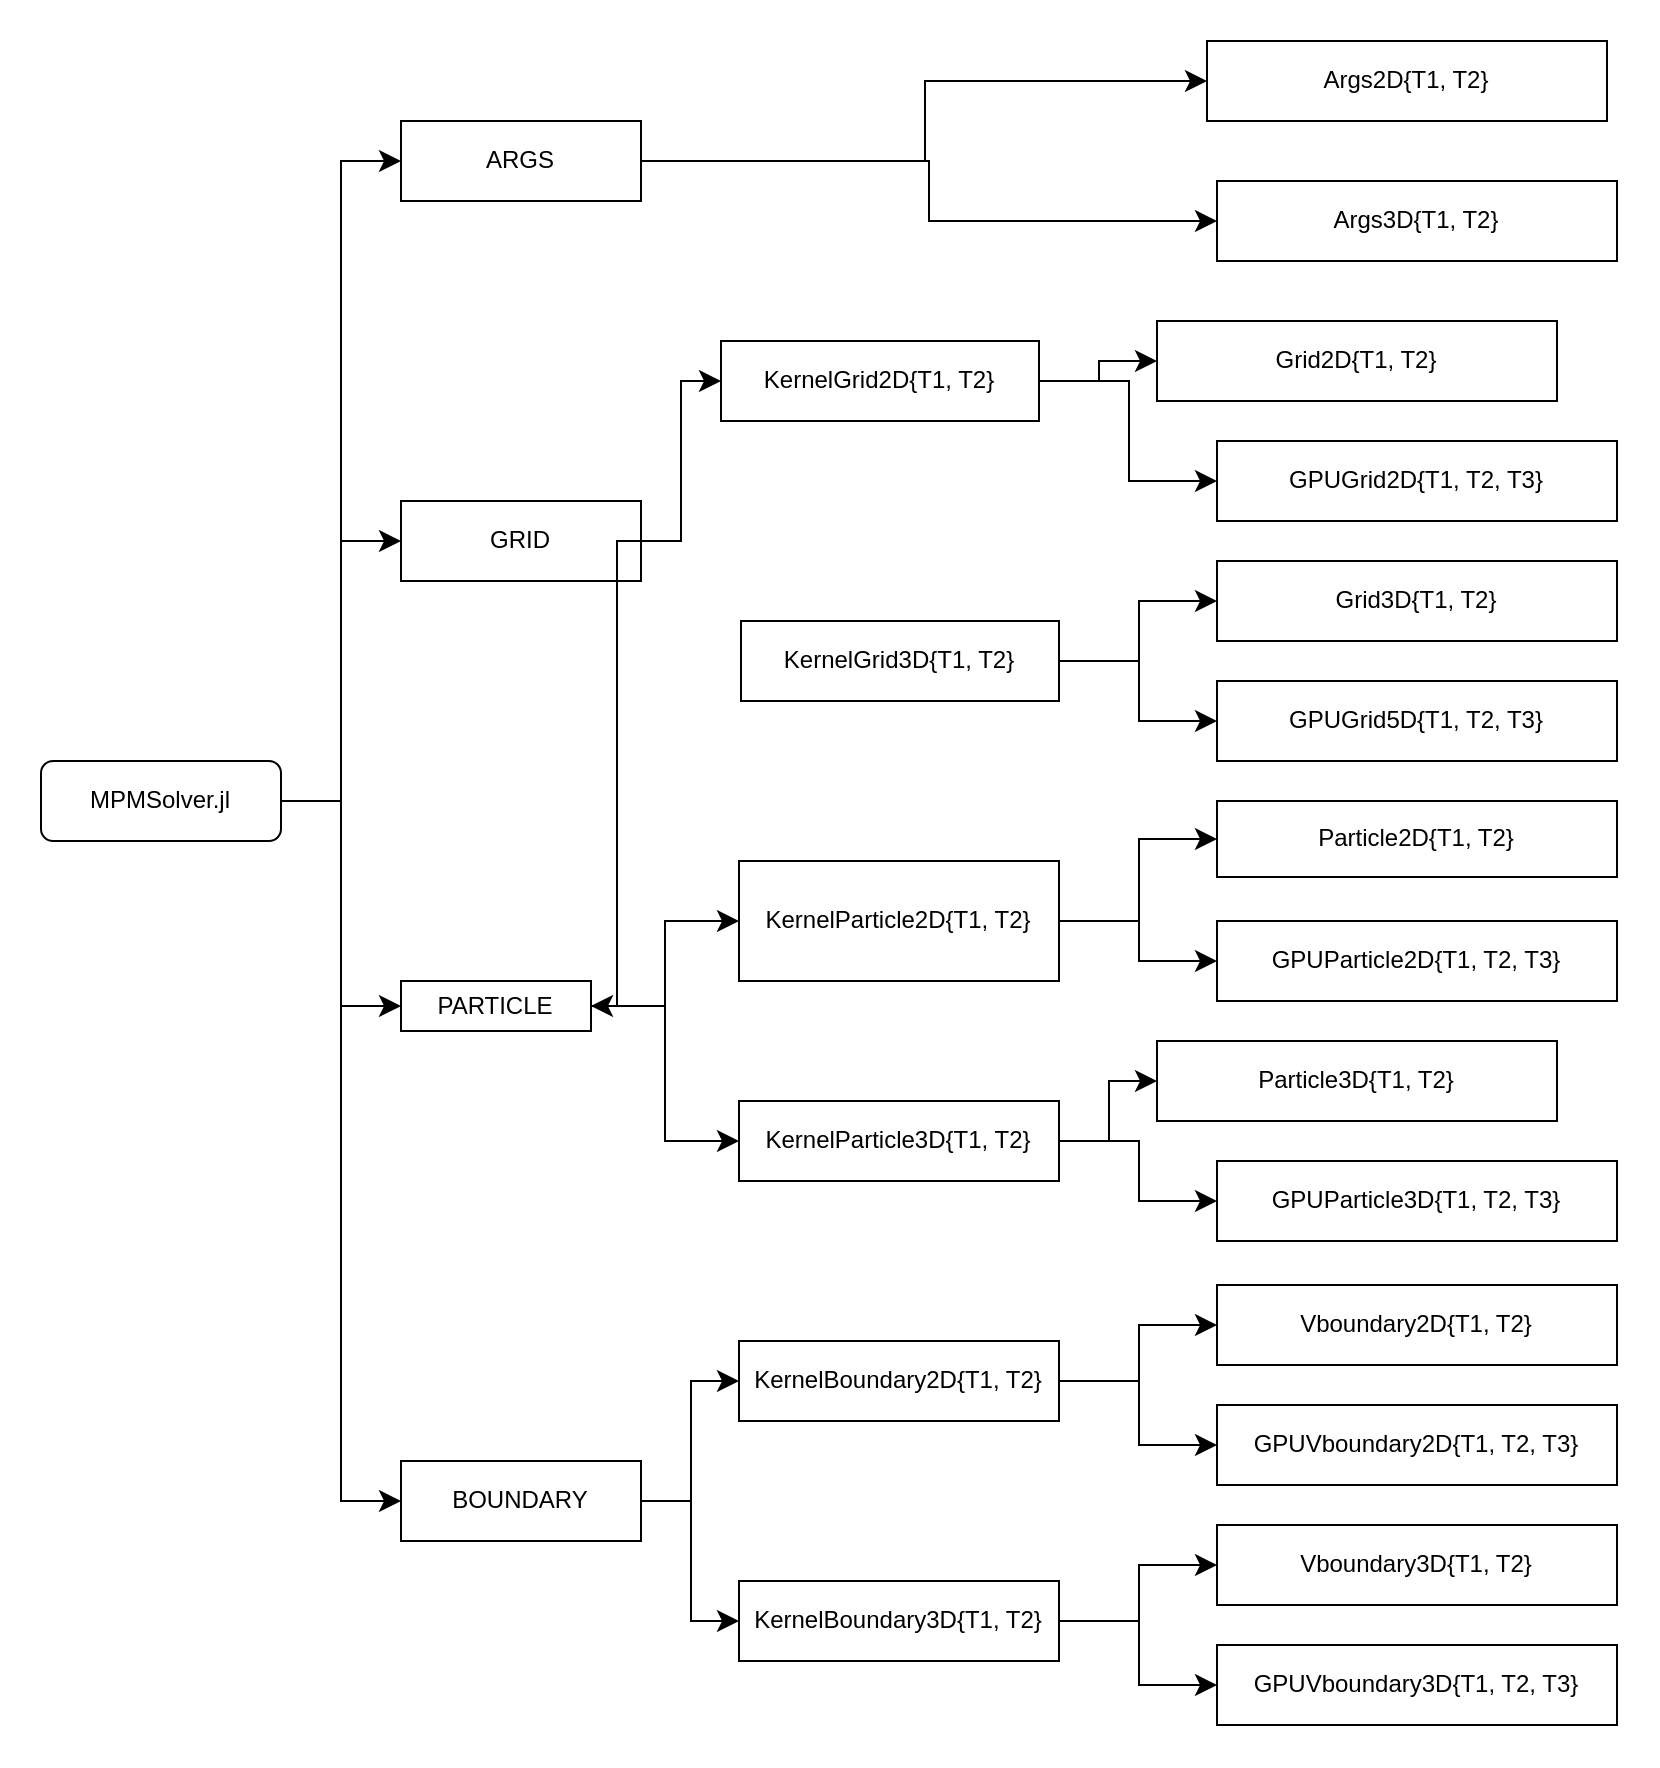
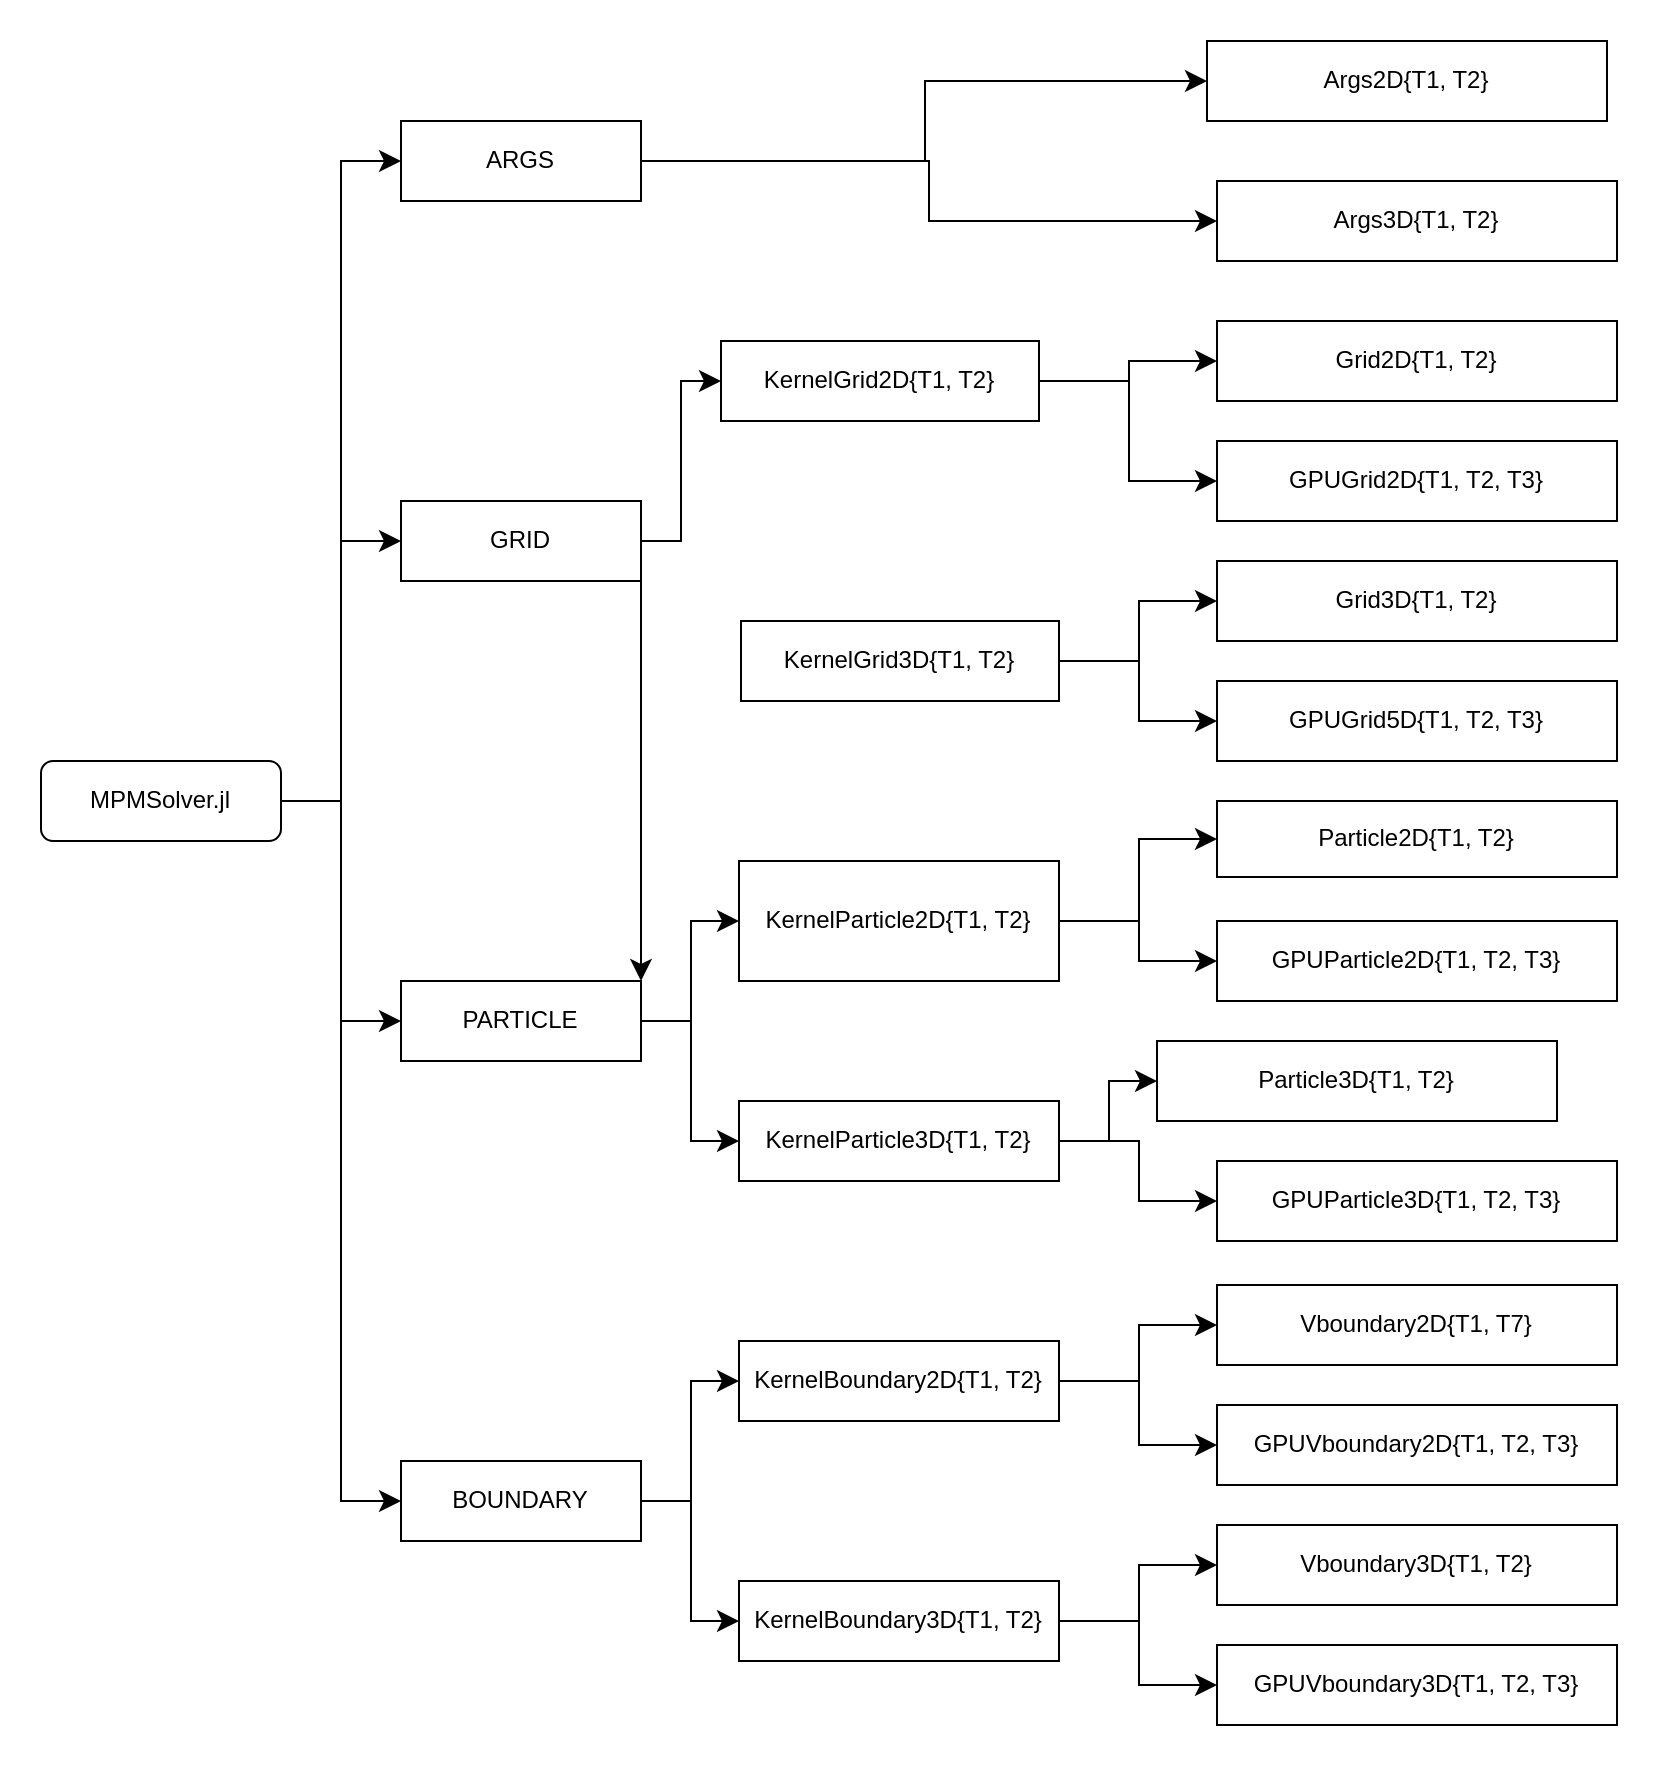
node "Grid2D{T1, T2}": moved (1357, 361) -> (1417, 361)
node "PARTICLE": size 190x50 -> 240x80
node "Vboundary2D{T1, T2}": label "Vboundary2D{T1, T2}" -> "Vboundary2D{T1, T7}"
